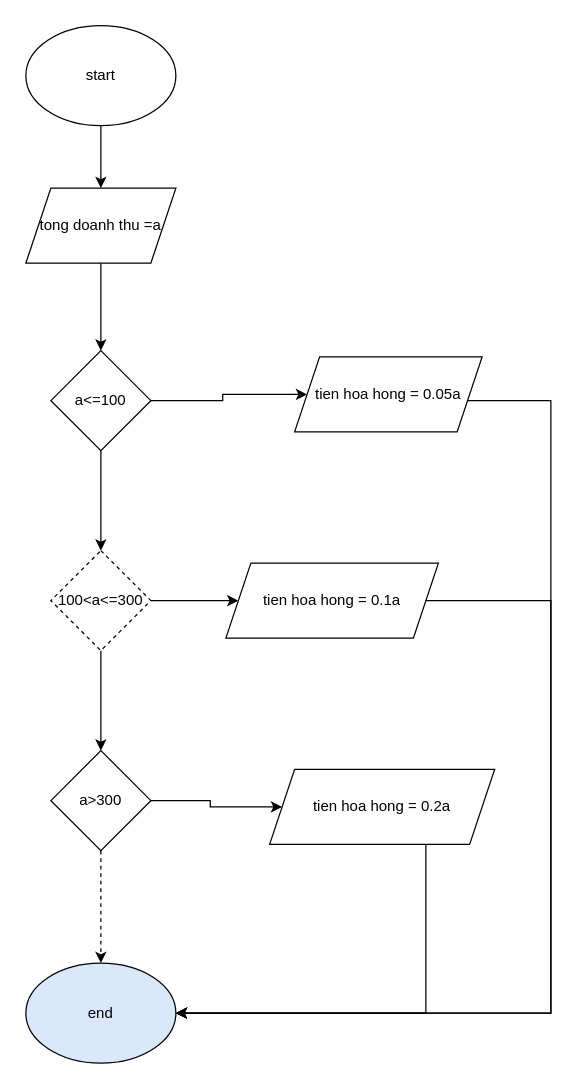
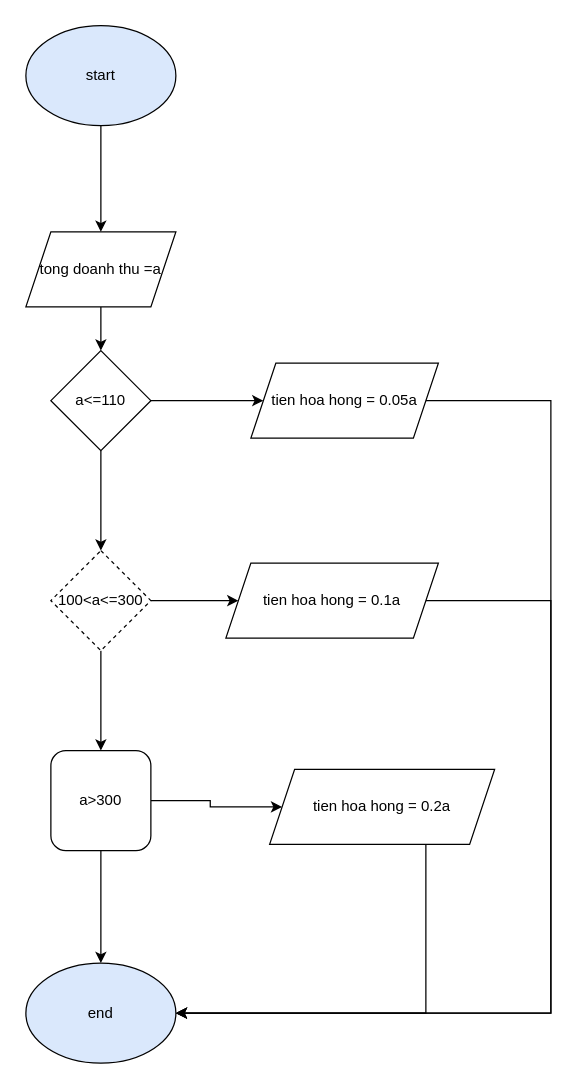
node "start": fillcolor #ffffff -> #dae8fc
node "tong doanh thu =a": moved (101, 226) -> (101, 269)
node "tien hoa hong = 0.05a": moved (388, 394) -> (344, 401)
node "a<=100": label "a<=100" -> "a<=110"
node "a>300": shape diamond -> rounded rectangle
edge "a>300" -> "end": style dashed -> solid
